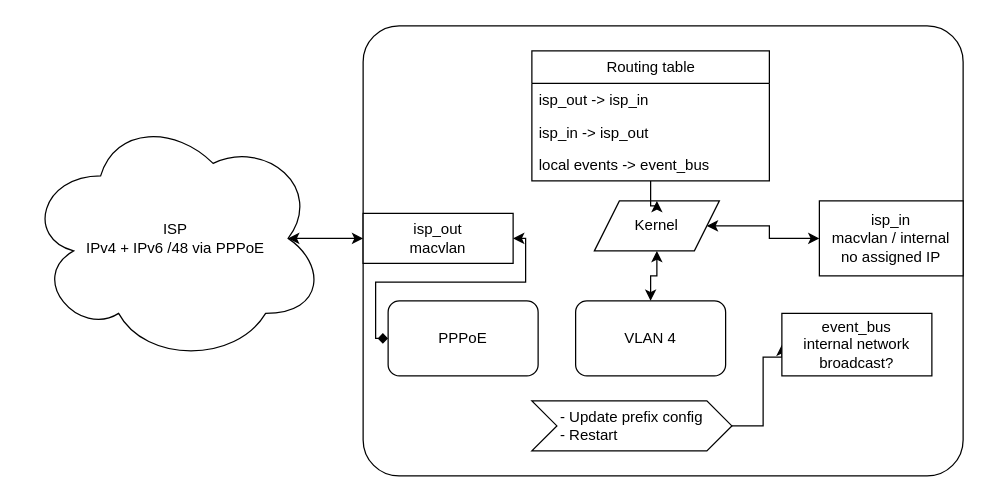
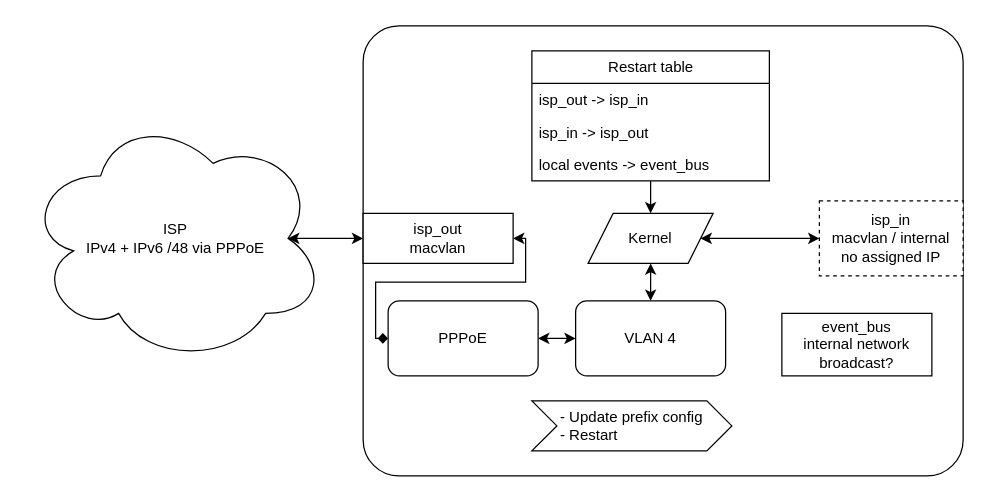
node "Routing table": label "Routing table" -> "Restart table"
node "Kernel": moved (657, 226) -> (651, 238)
node "isp_in macvlan / internal no assigned IP": style solid -> dashed
edge "PPPoE" -- "VLAN 4": added
edge "- Update prefix config - Restart" -> "event_bus internal network broadcast?": removed
